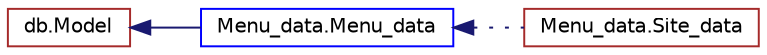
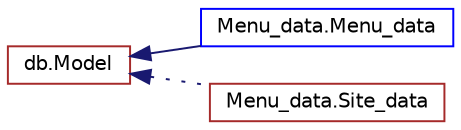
edge "Menu_data.Site_data" -> "Menu_data.Menu_data": now "Menu_data.Site_data" -> "db.Model"
